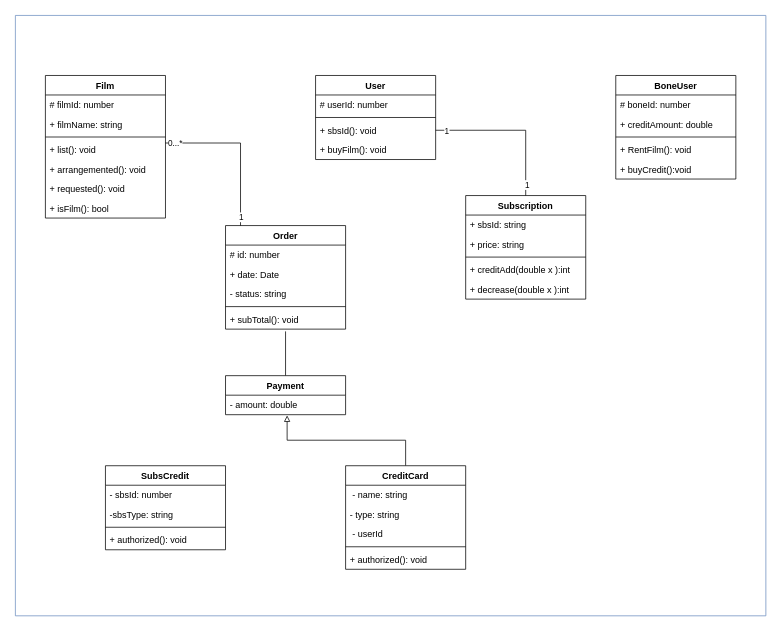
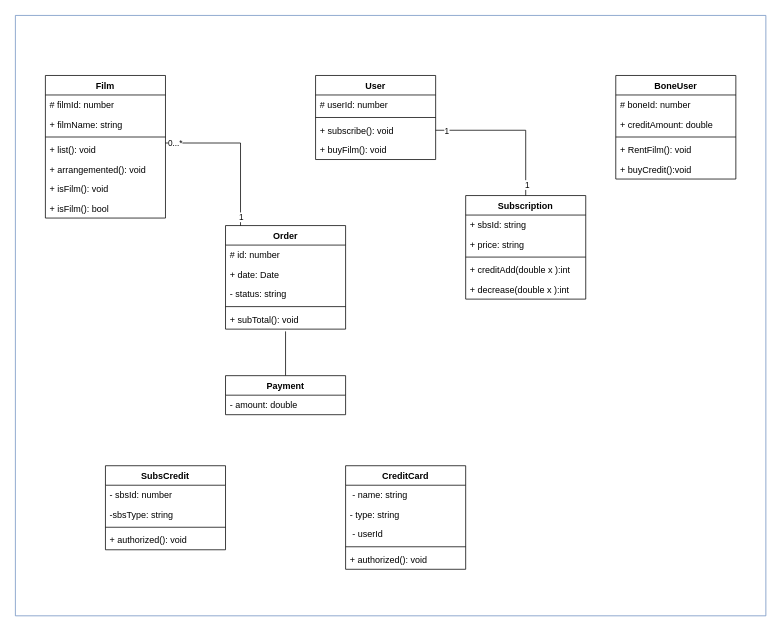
node "+ sbsId(): void": label "+ sbsId(): void" -> "+ subscribe(): void"
node "+ requested(): void": label "+ requested(): void" -> "+ isFilm(): void"
edge "CreditCard" -> "- amount: double": removed
